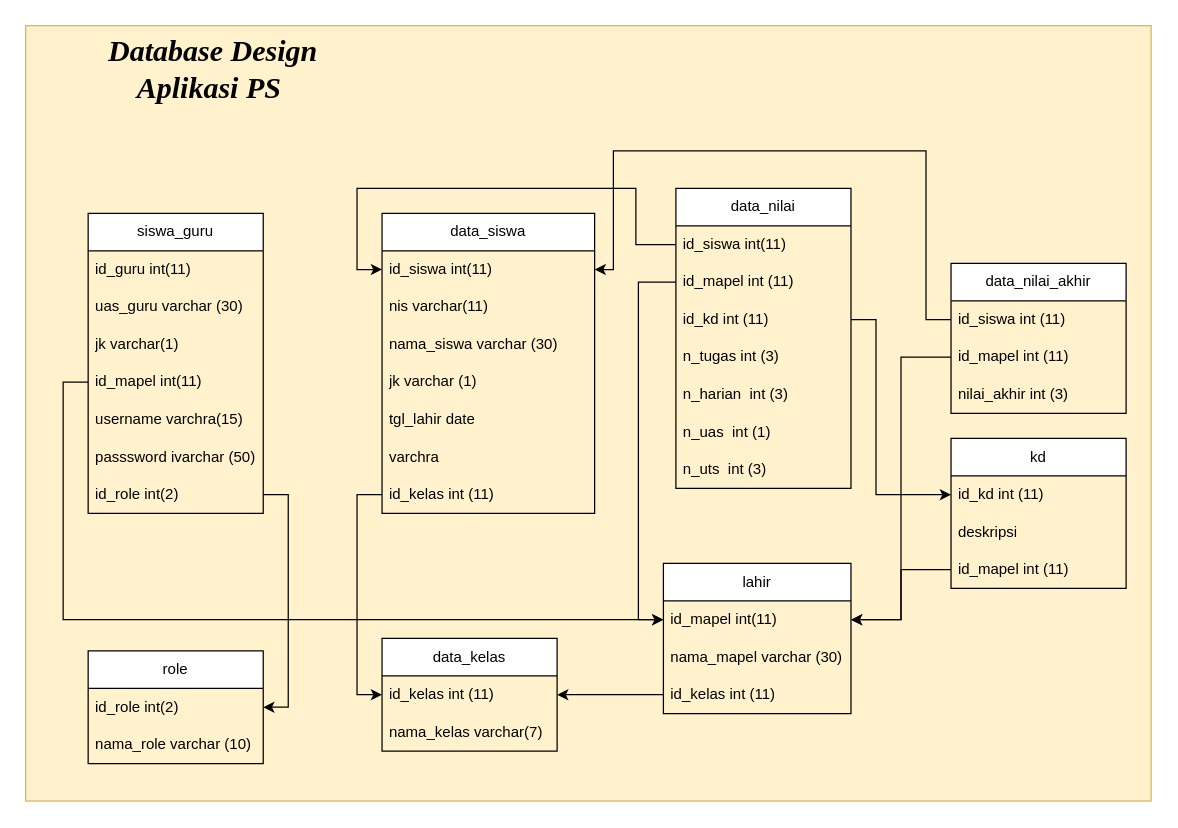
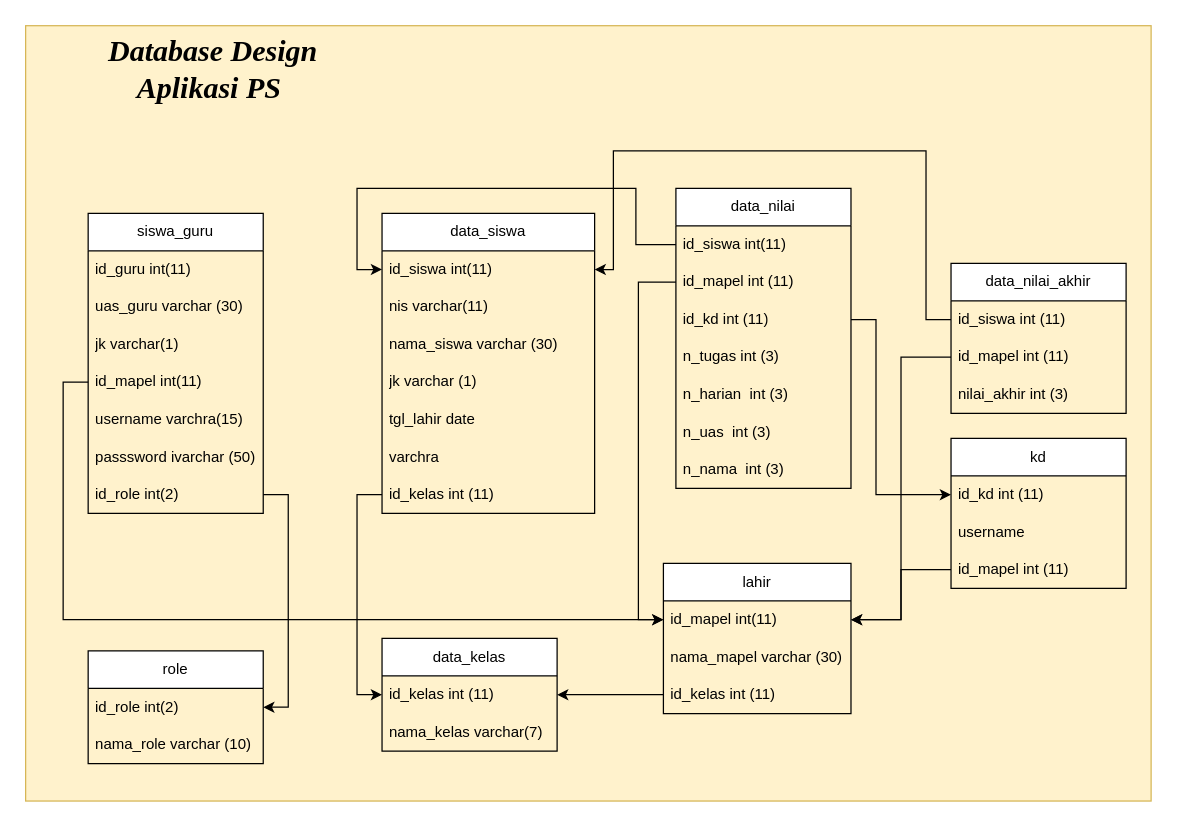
node "n_uas int (1)": label "n_uas int (1)" -> "n_uas int (3)"
node "n_uts int (3)": label "n_uts int (3)" -> "n_nama int (3)"
node "deskripsi": label "deskripsi" -> "username"
